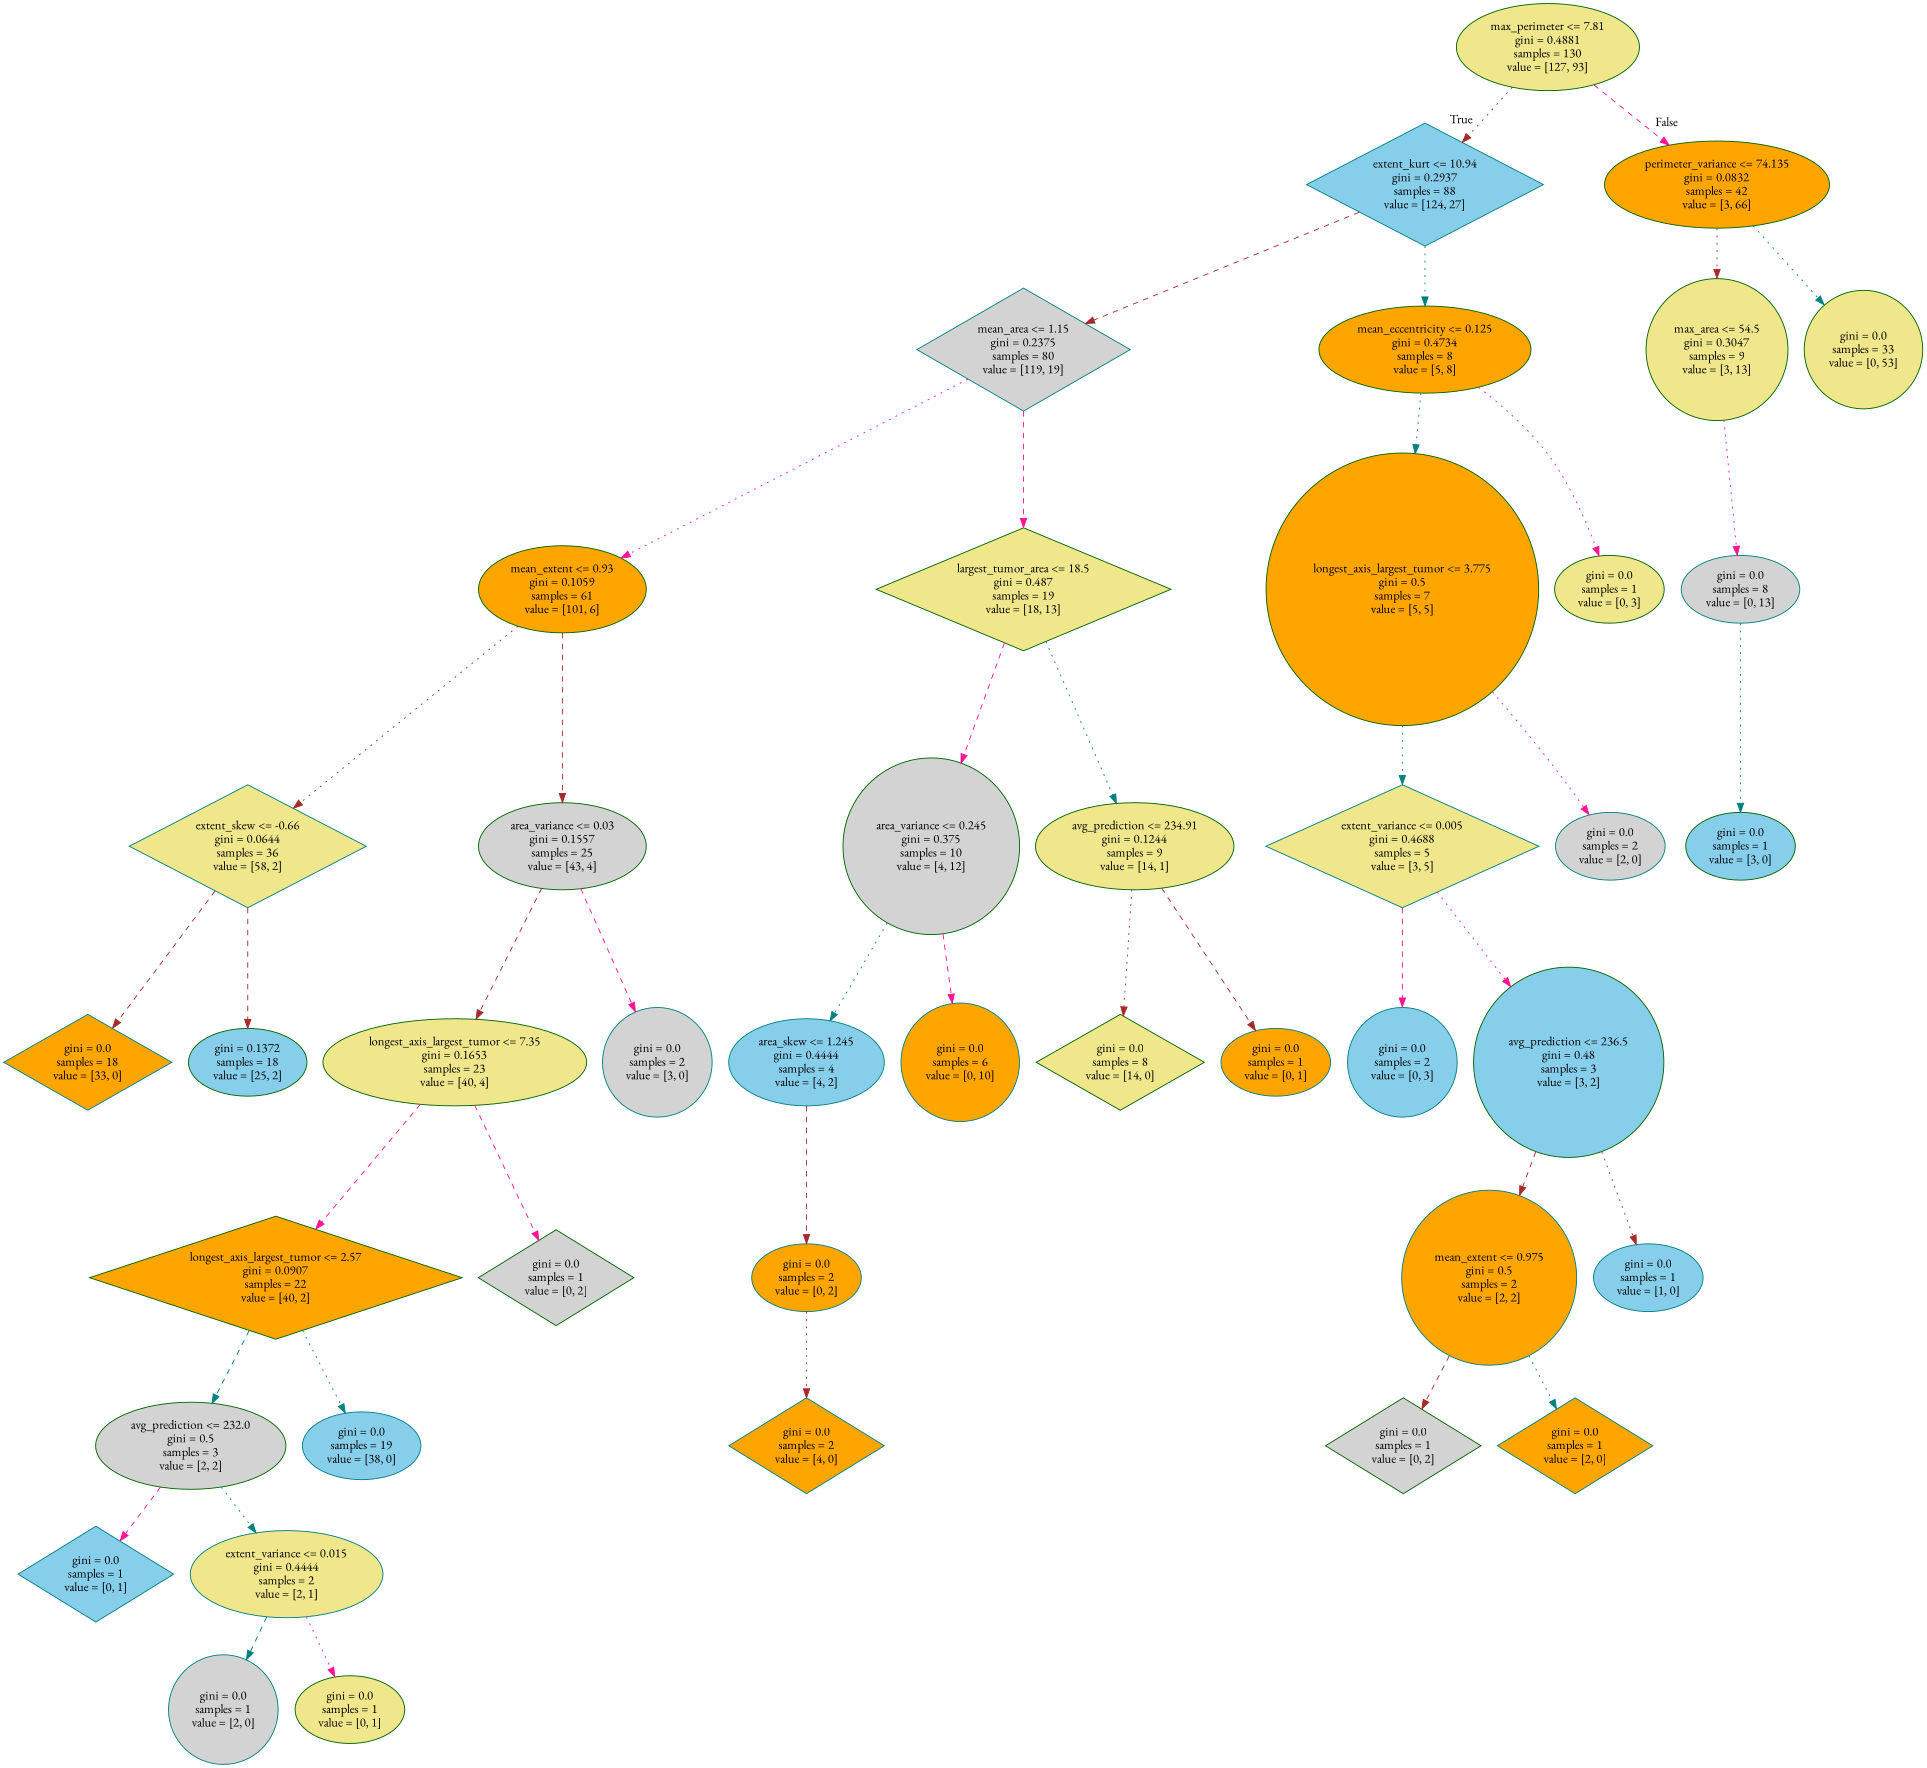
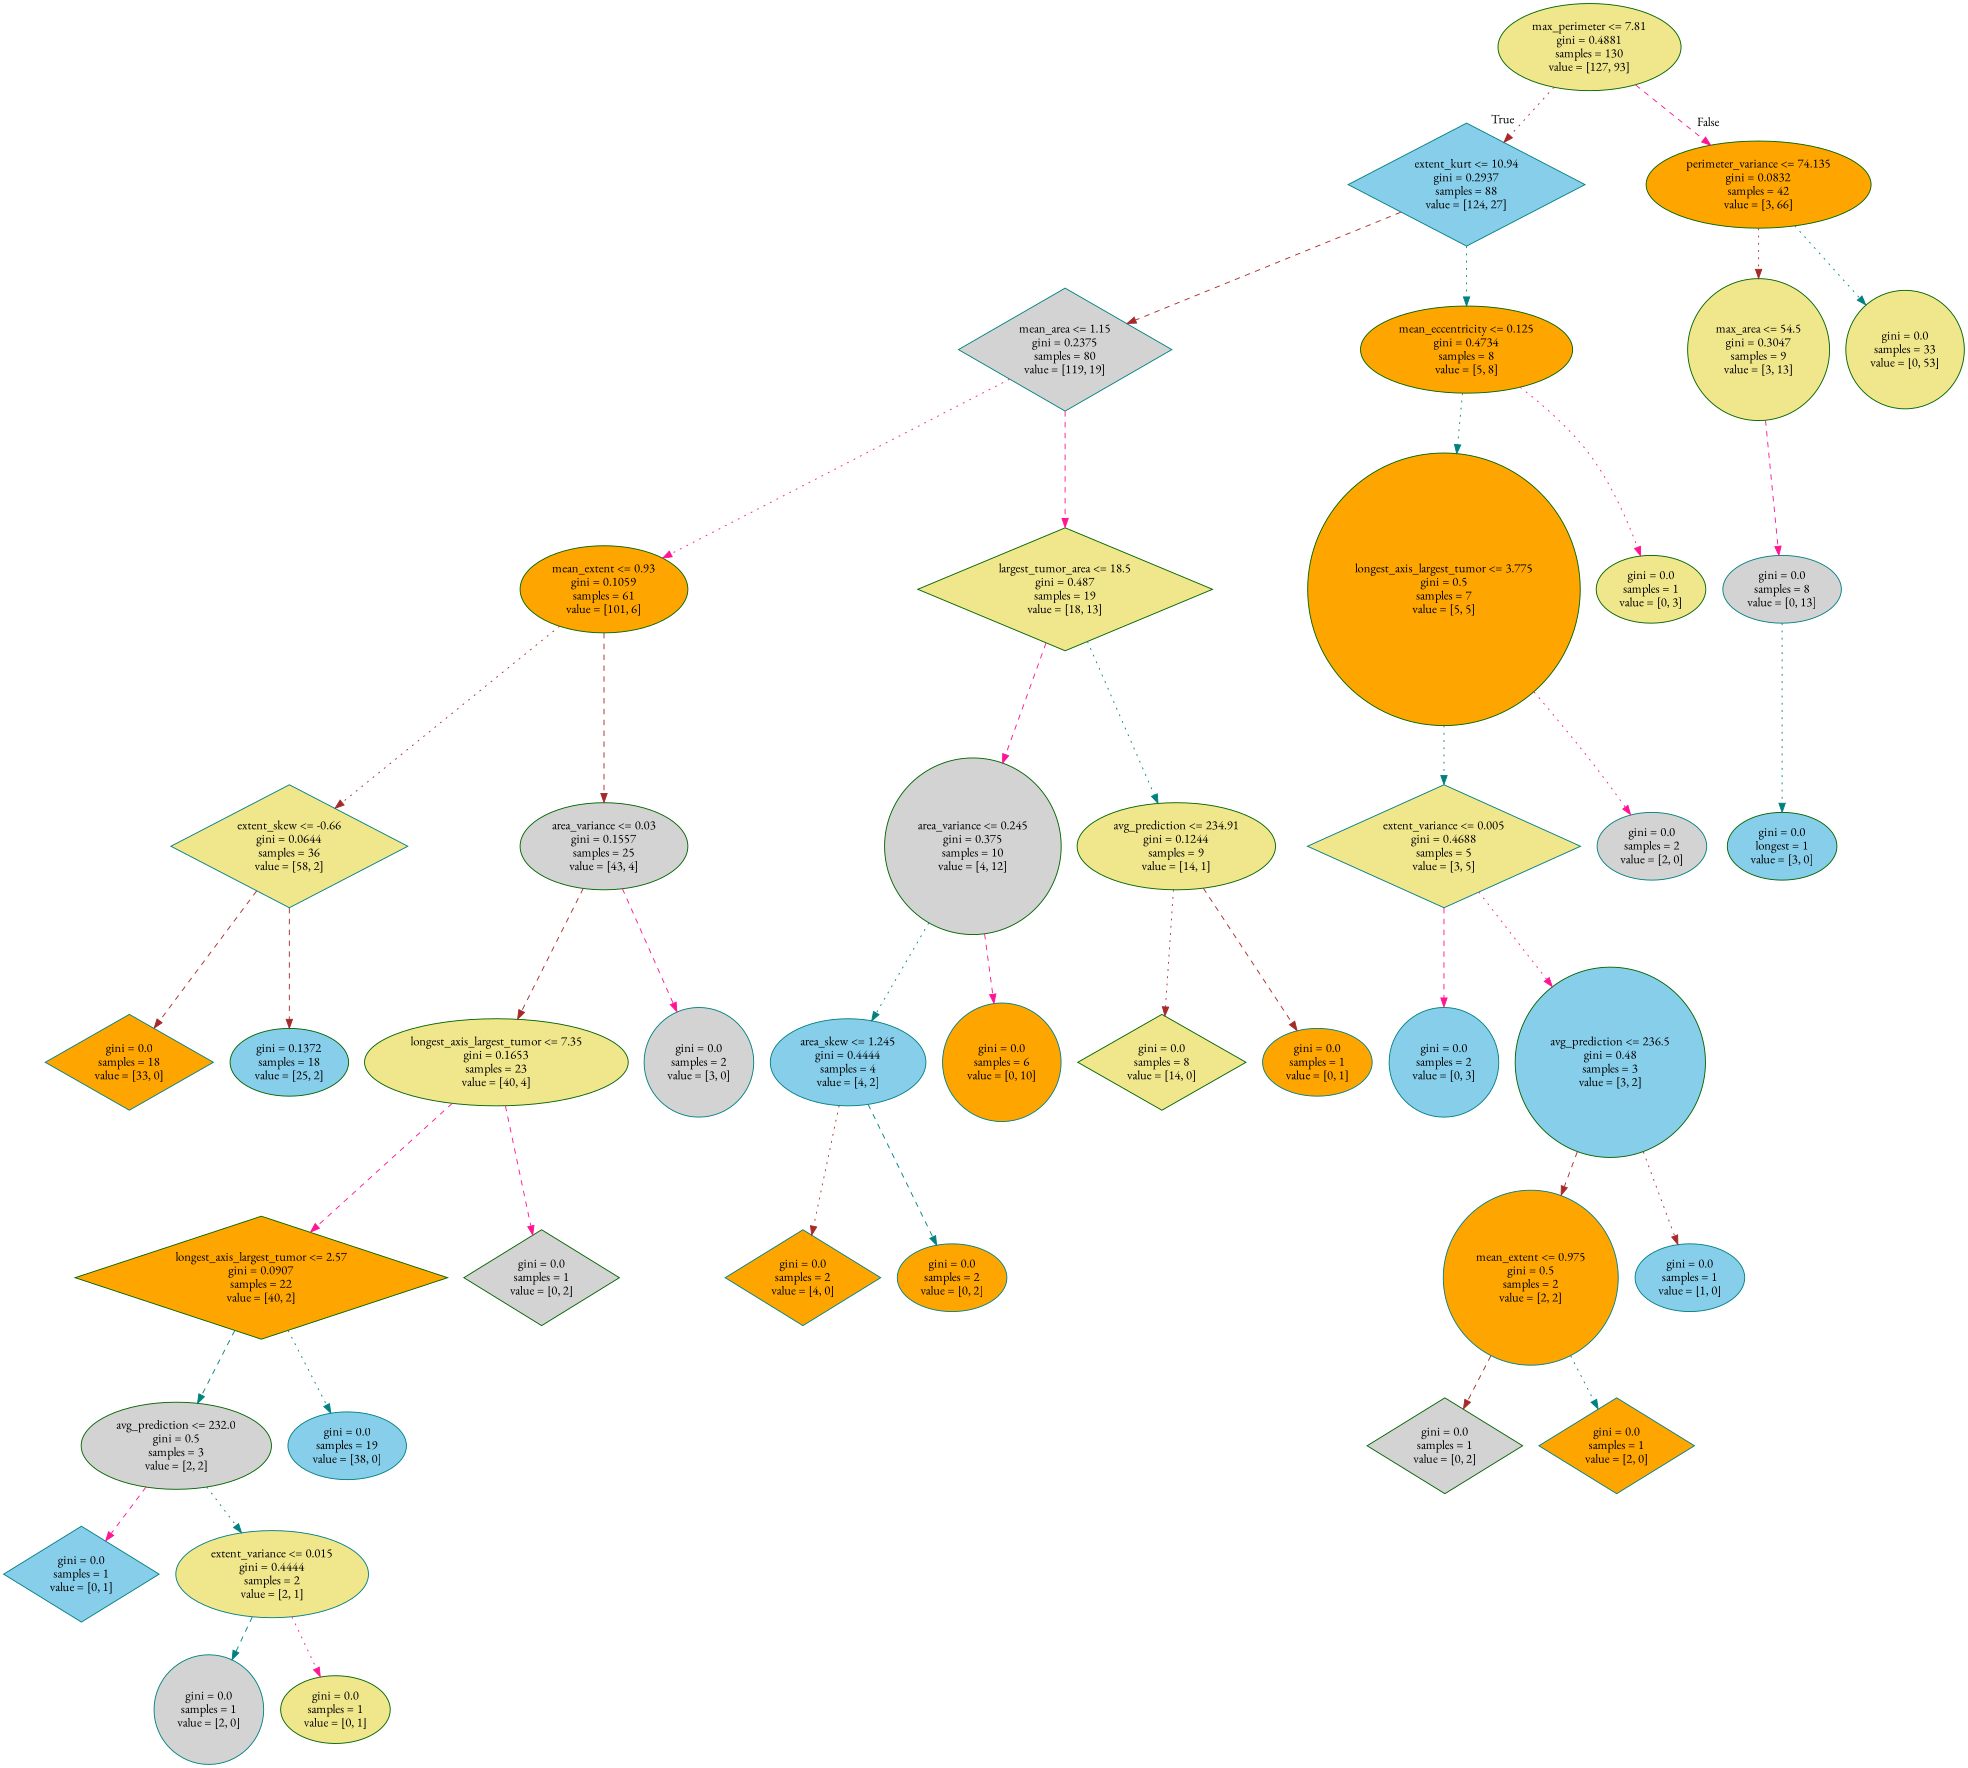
edge "max_area <= 54.5 gini = 0.3047 samples = 9 value = [3, 13]" -> "gini = 0.0 samples = 8 value = [0, 13]": style dotted -> dashed
node "gini = 0.0 samples = 1 value = [3, 0]": label "gini = 0.0 samples = 1 value = [3, 0]" -> "gini = 0.0 longest = 1 value = [3, 0]"
edge "area_skew <= 1.245 gini = 0.4444 samples = 4 value = [4, 2]" -> "gini = 0.0 samples = 2 value = [0, 2]": color brown -> teal
edge "gini = 0.0 samples = 2 value = [0, 2]" -> "gini = 0.0 samples = 2 value = [4, 0]": now "area_skew <= 1.245 gini = 0.4444 samples = 4 value = [4, 2]" -> "gini = 0.0 samples = 2 value = [4, 0]"
